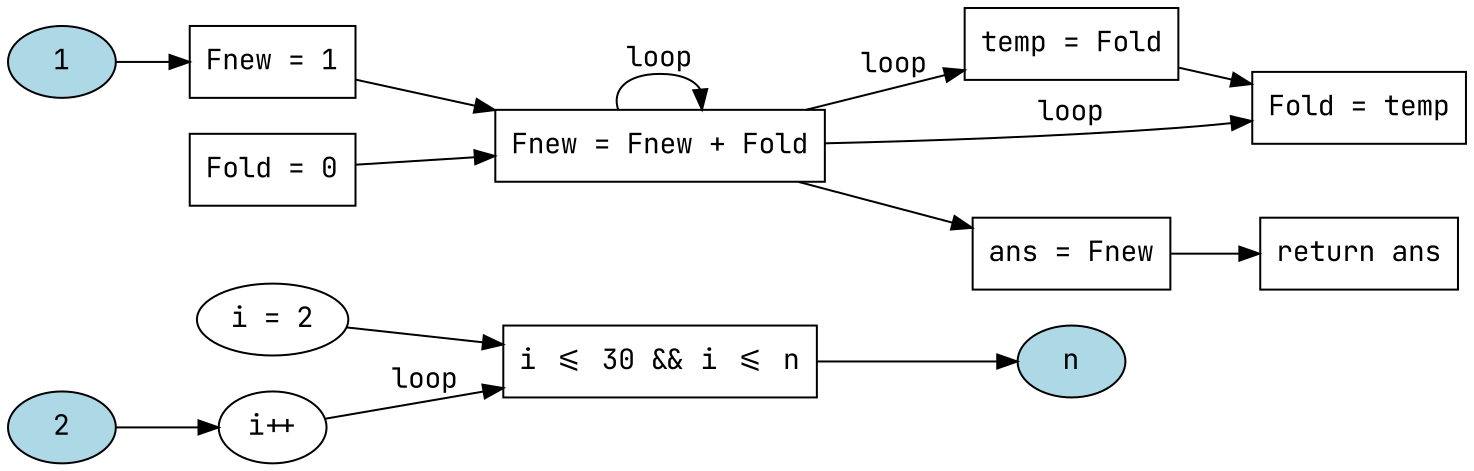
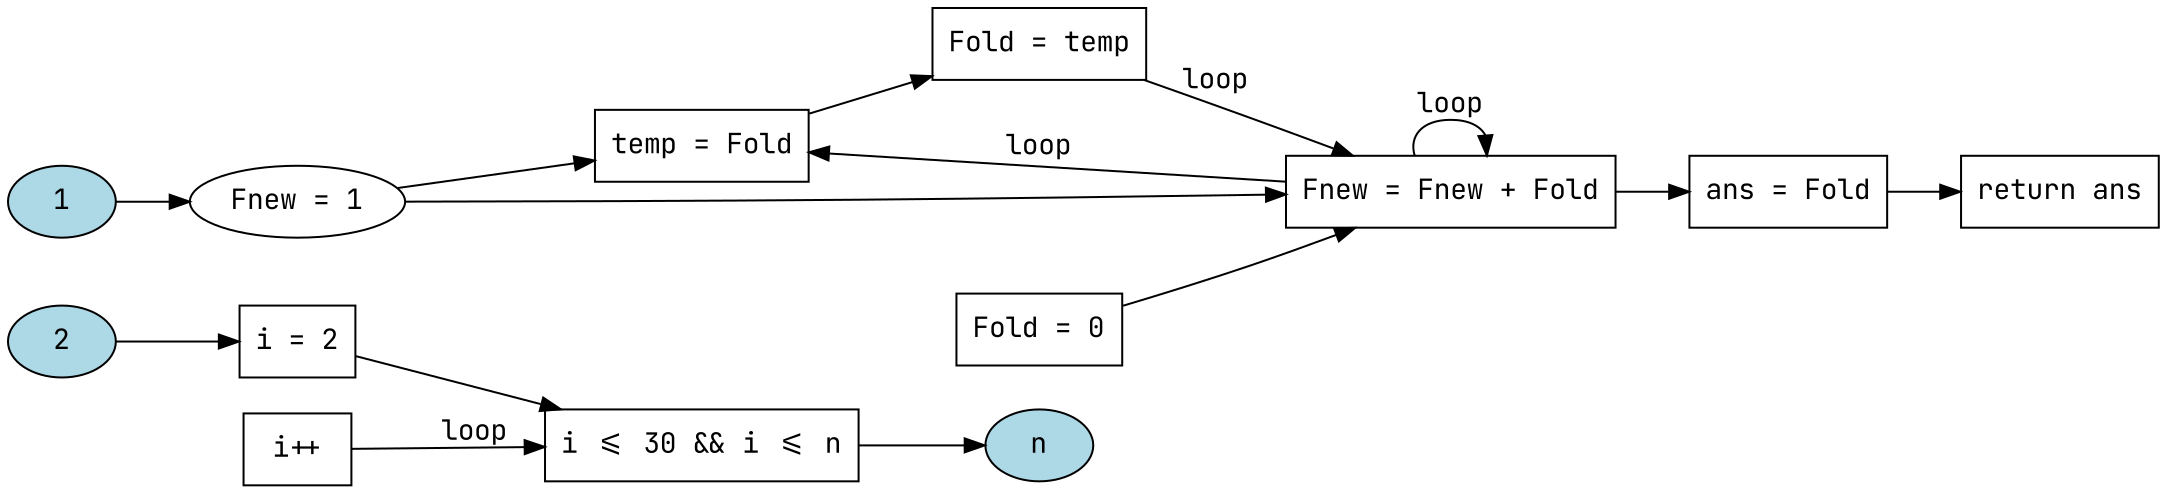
node "Fnew = 1": shape box -> ellipse
edge "Fnew = Fnew + Fold" -> "Fold = temp": reversed
edge "Fnew = 1" -> "temp = Fold": added
node "ans = Fnew": label "ans = Fnew" -> "ans = Fold"
node "i = 2": shape ellipse -> box
edge "2" -> "i++": now "2" -> "i = 2"
node "i++": shape ellipse -> box
